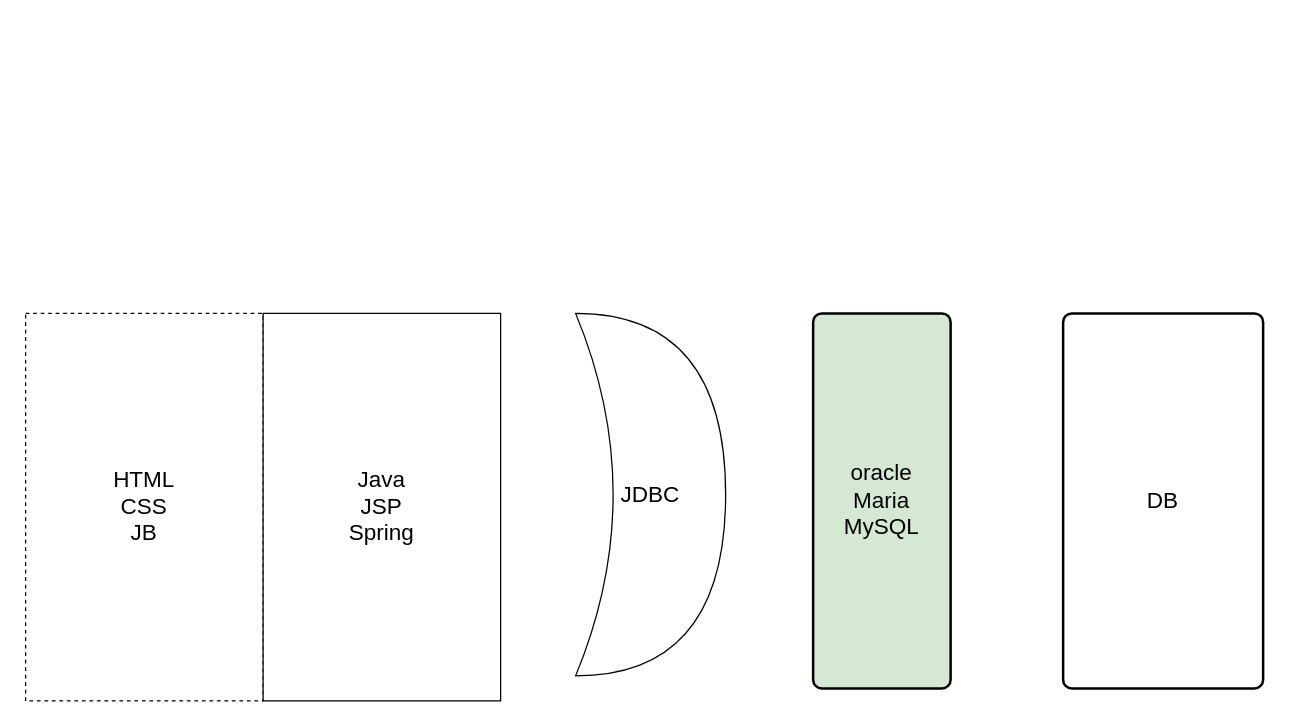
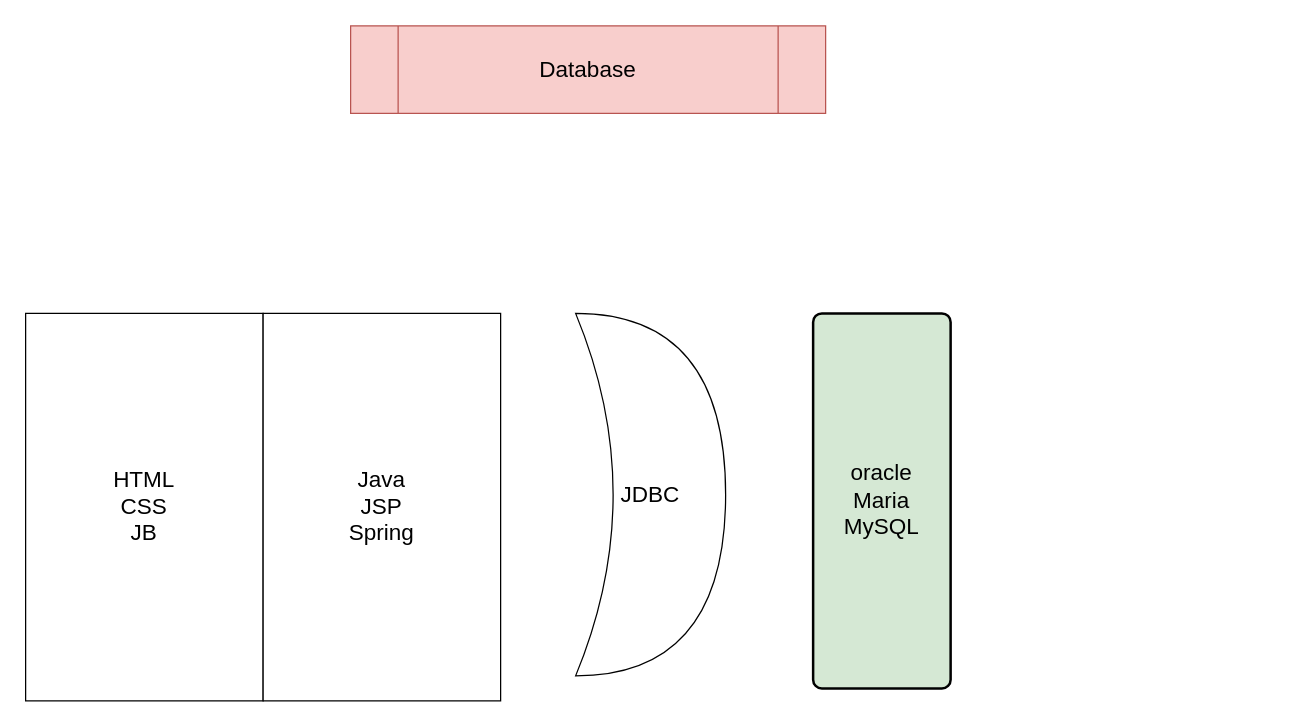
node "Database": added
node "DB": removed
node "HTML CSS JB": style dashed -> solid
